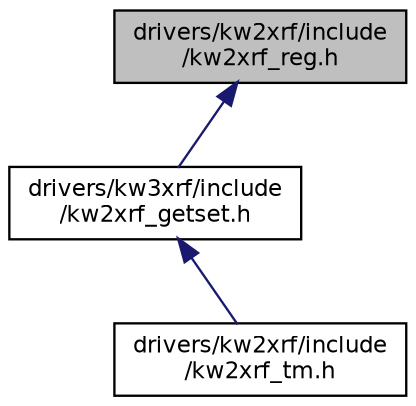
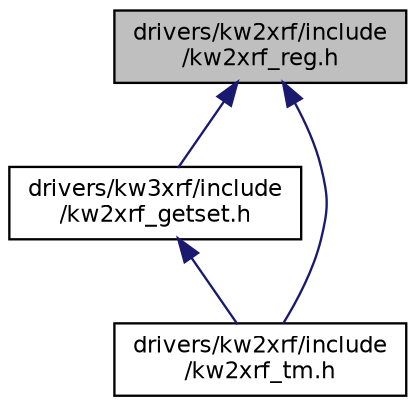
edge "drivers/kw2xrf/include /kw2xrf_tm.h" -> "drivers/kw2xrf/include /kw2xrf_reg.h": added
